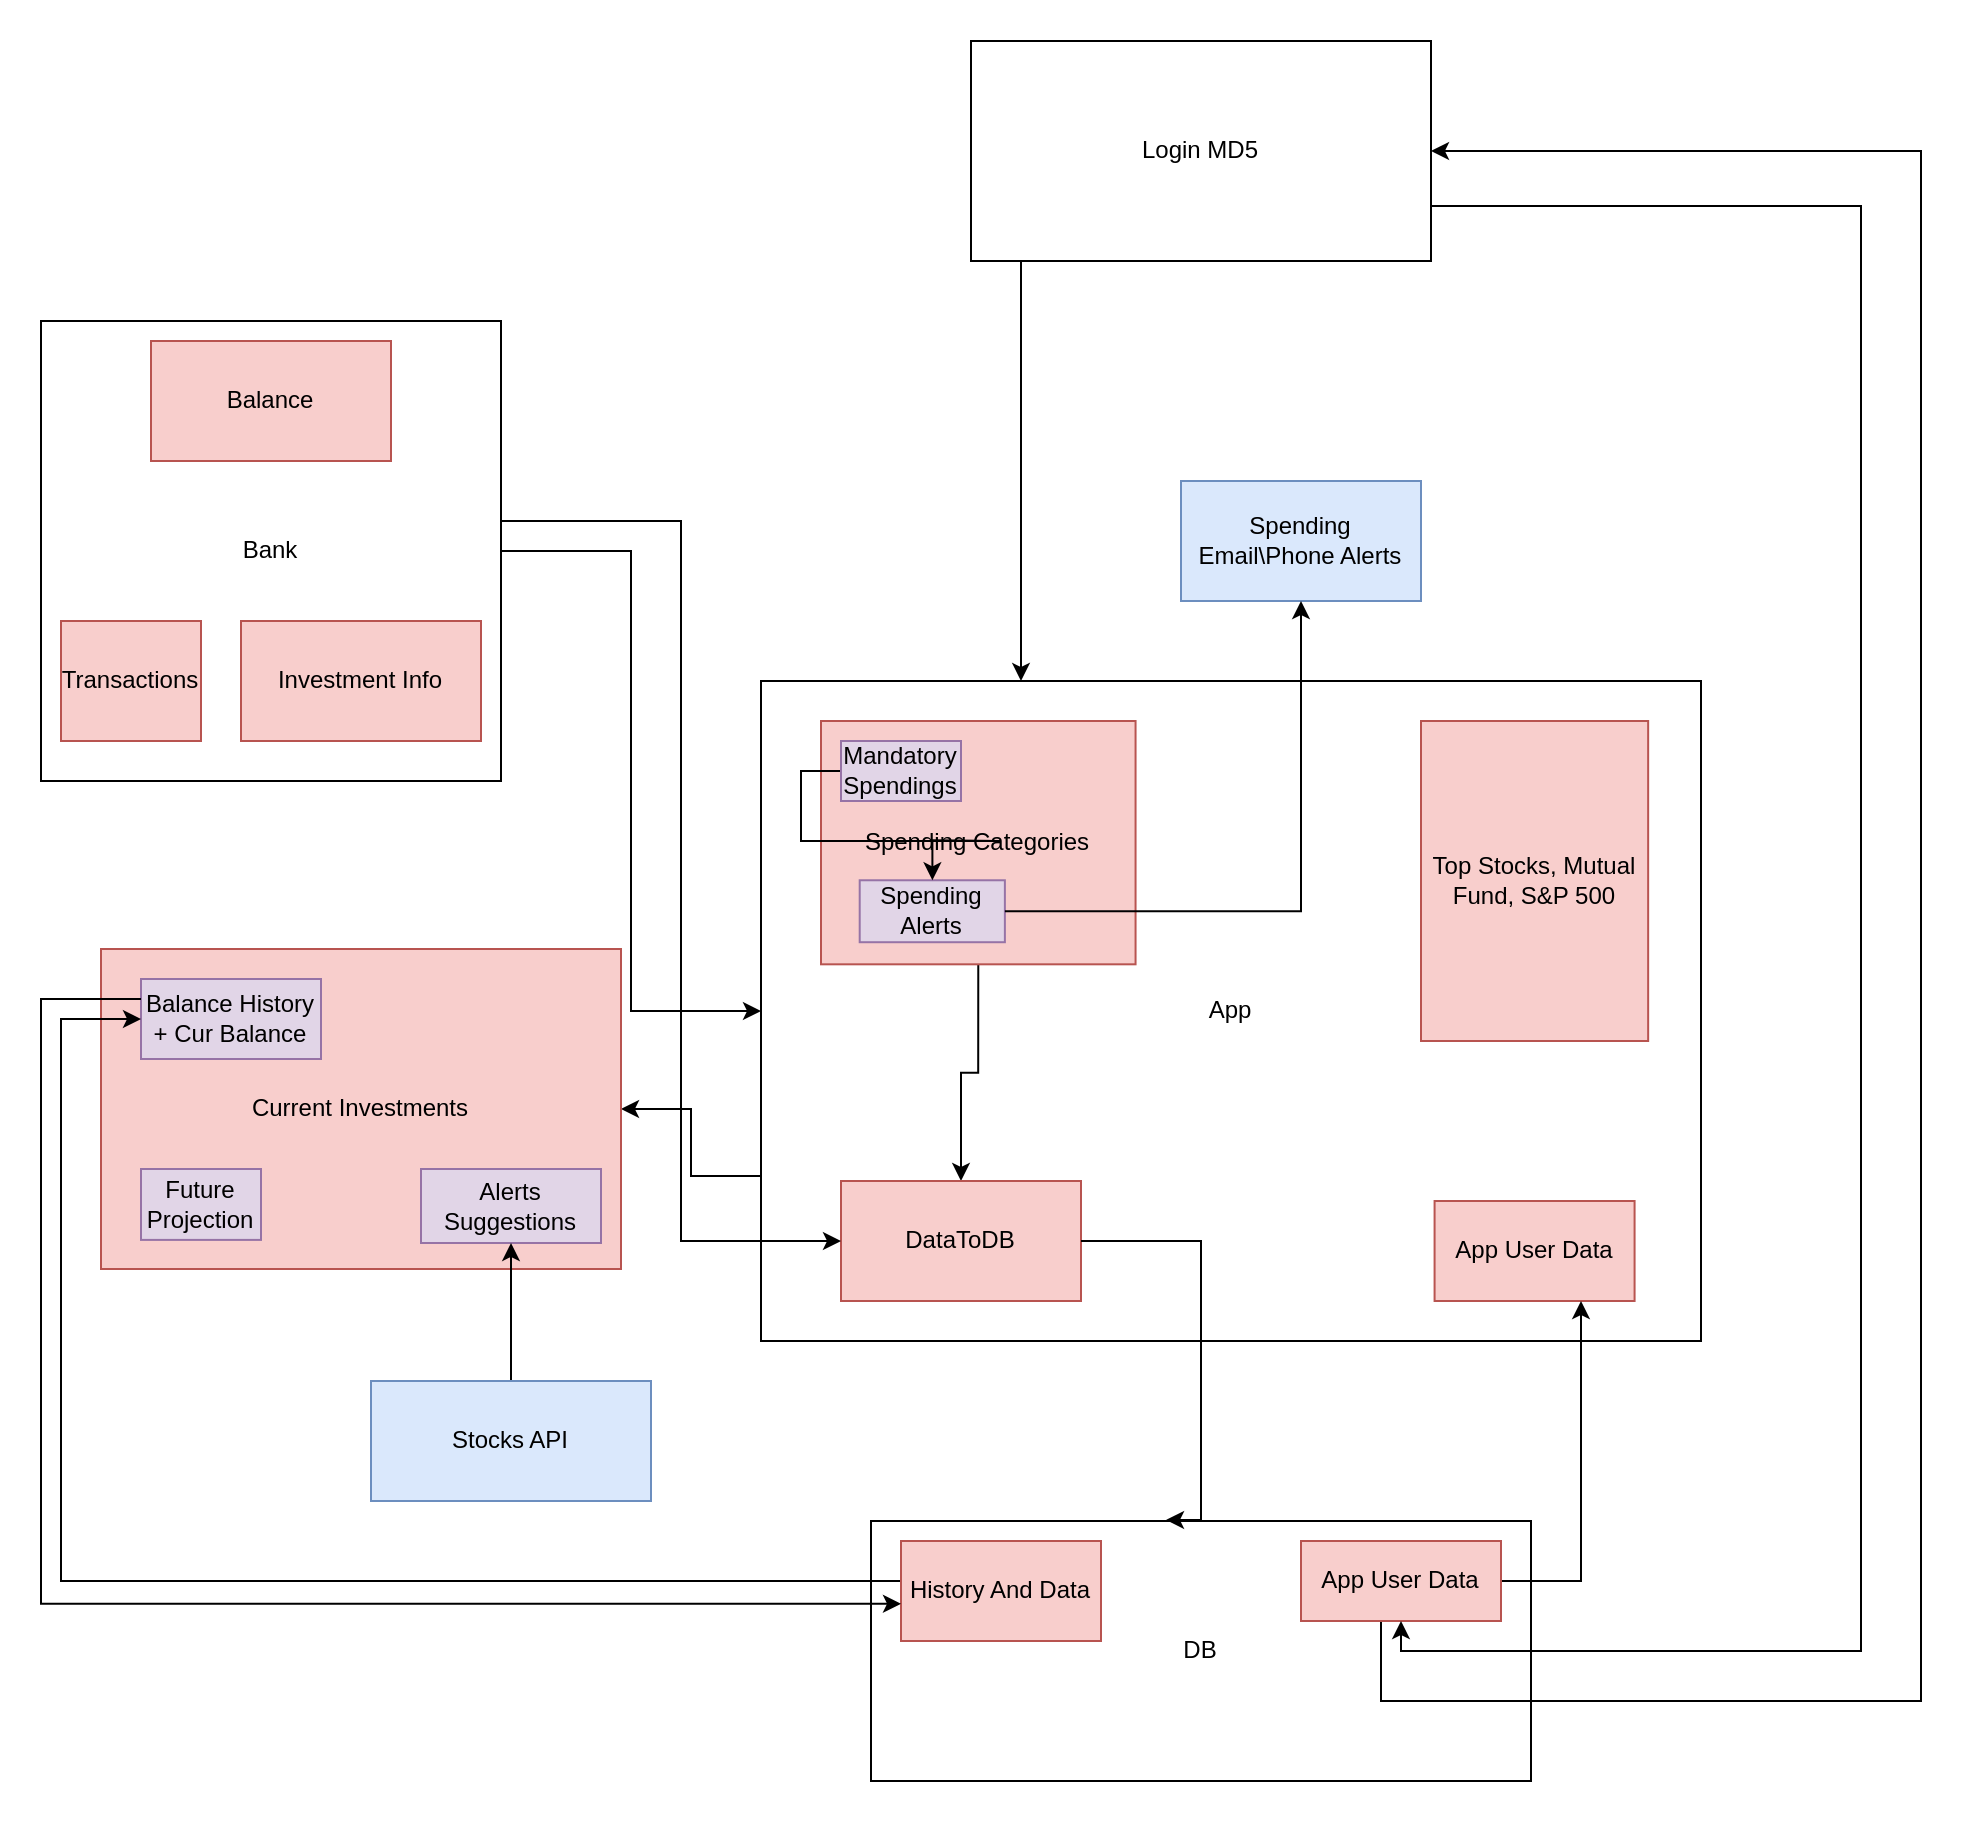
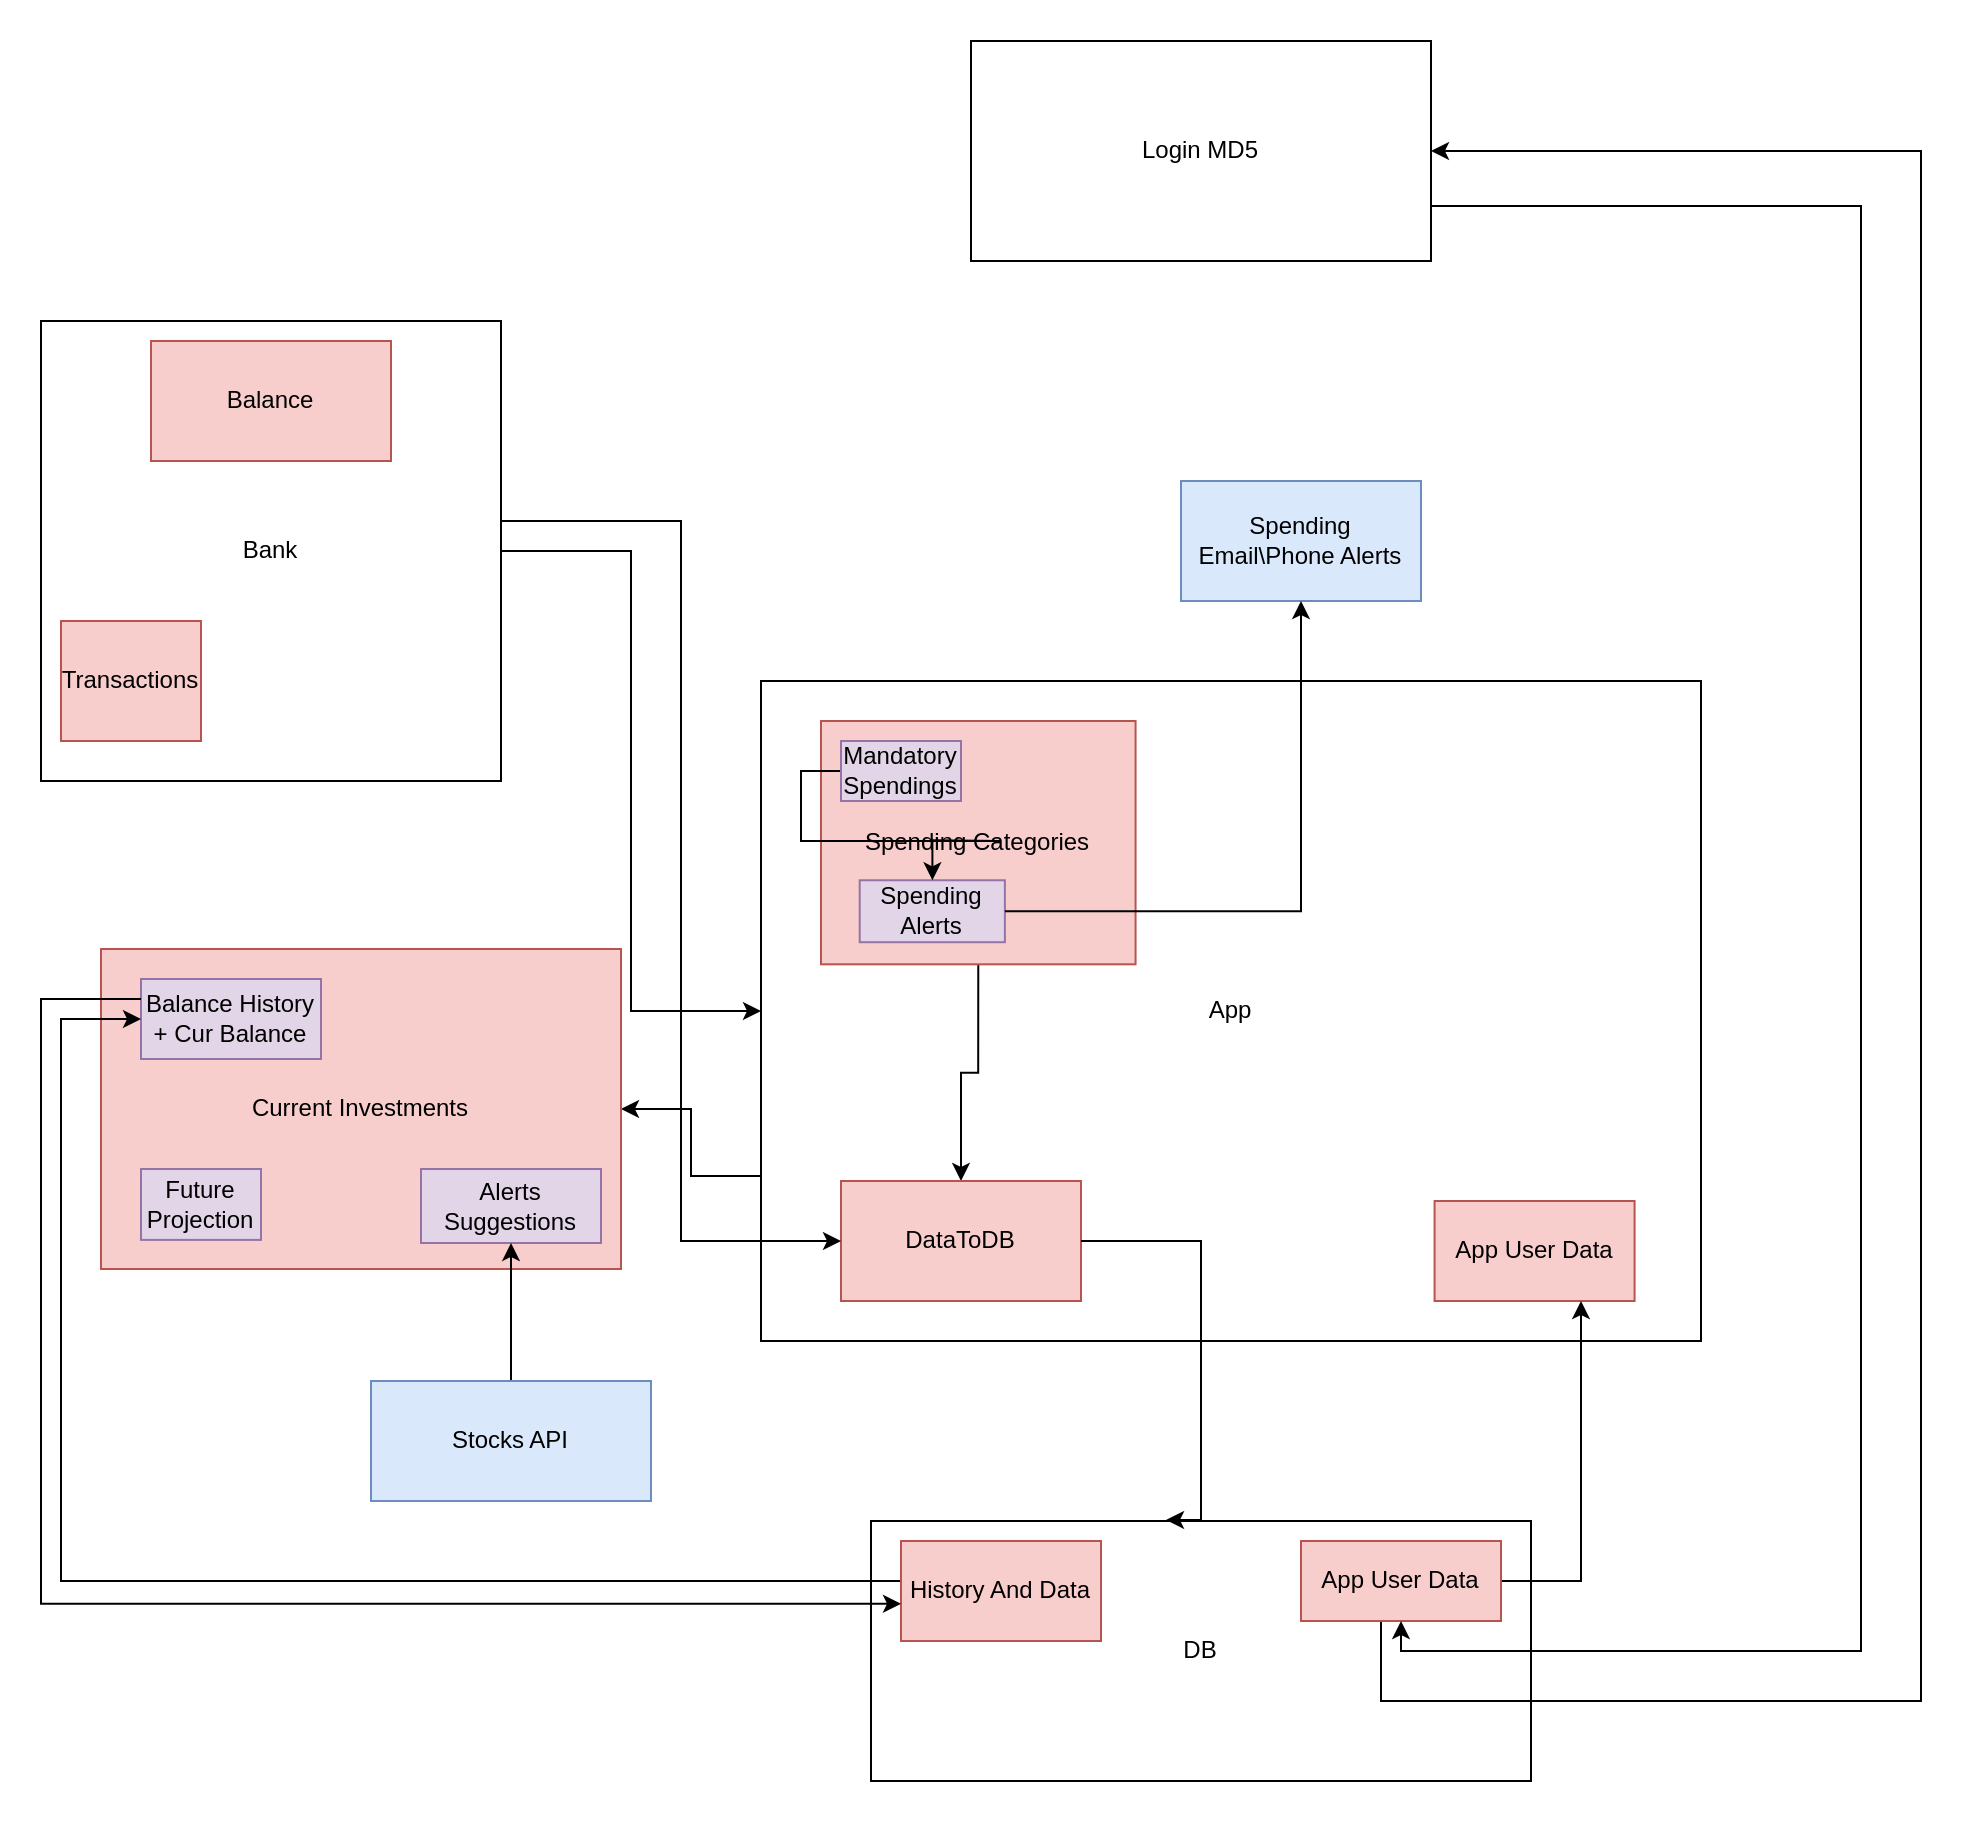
edge "Login MD5" -> "App": removed
node "Investment Info": removed
node "Top Stocks, Mutual Fund, S&P 500": removed
